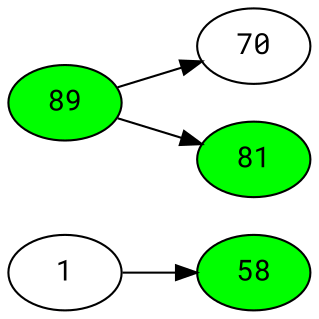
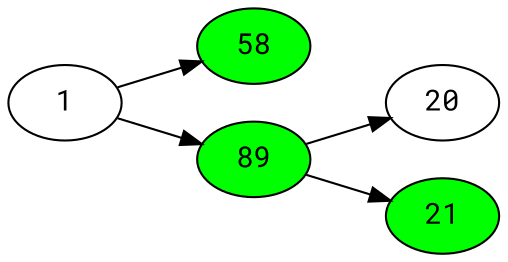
node "70": label "70" -> "20"
edge "1" -> "89": added
node "81": label "81" -> "21"
